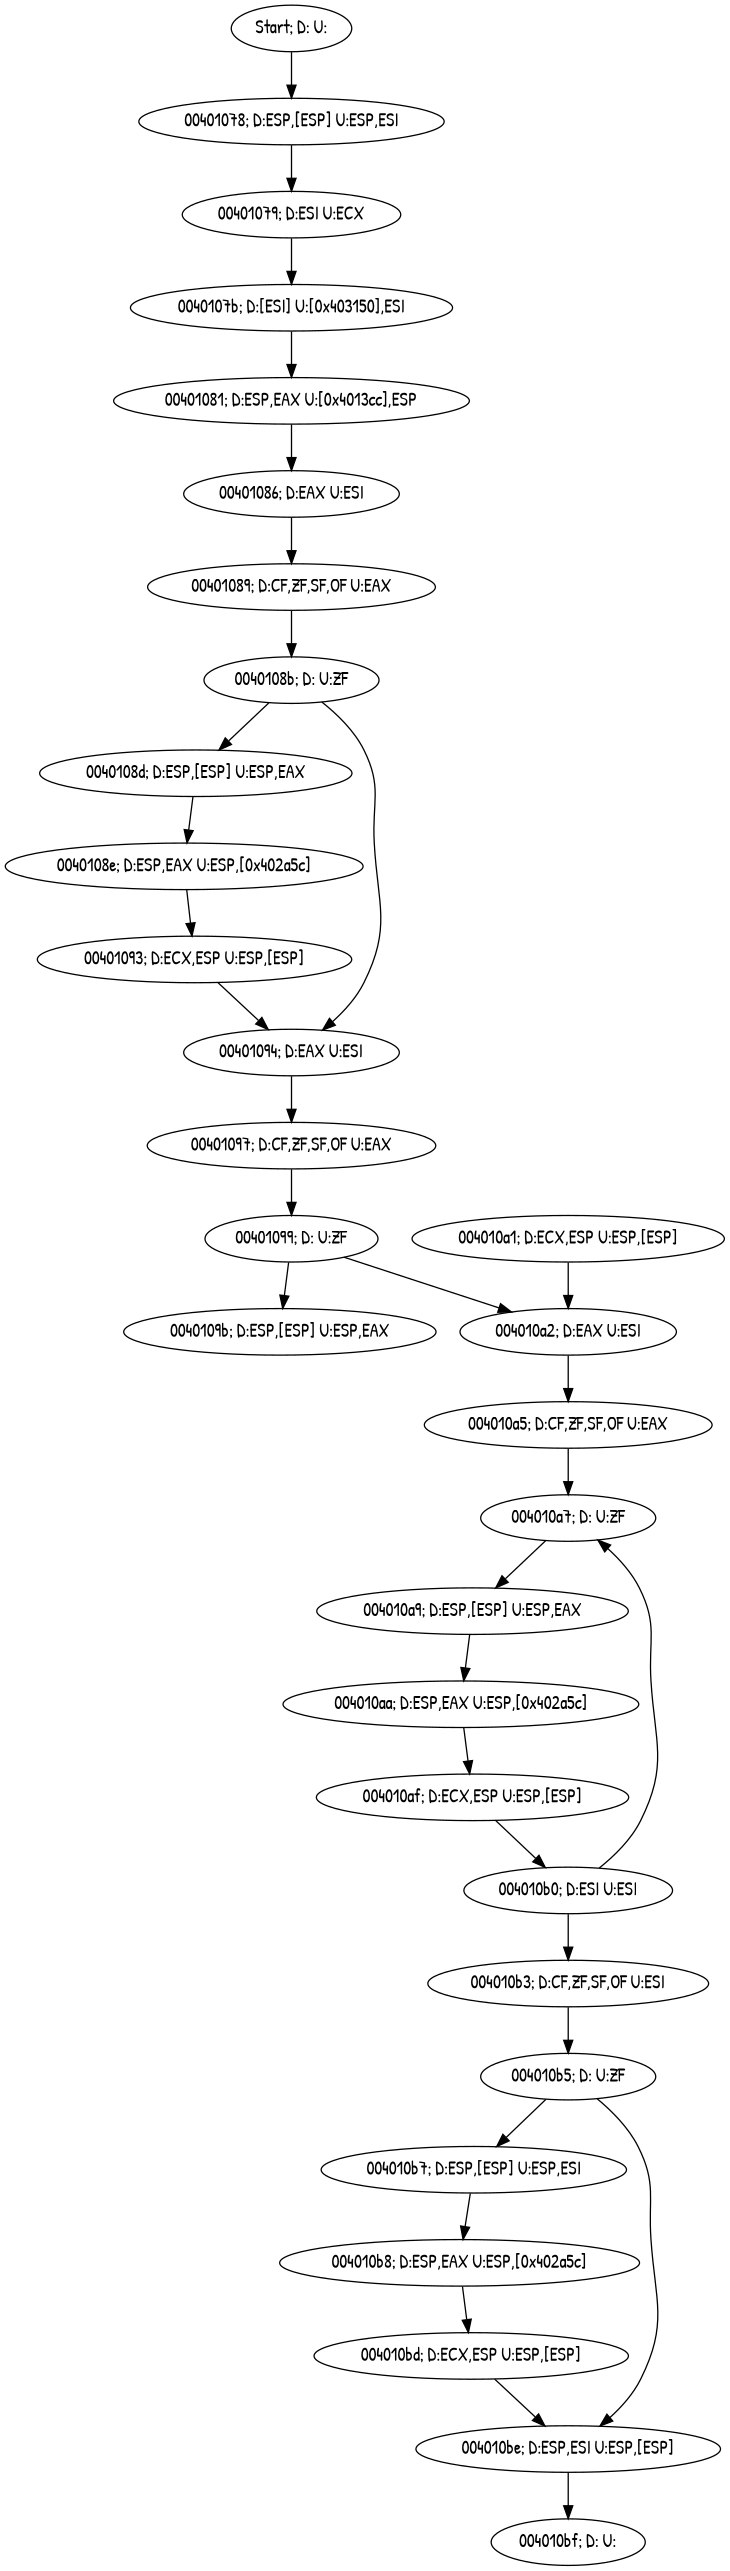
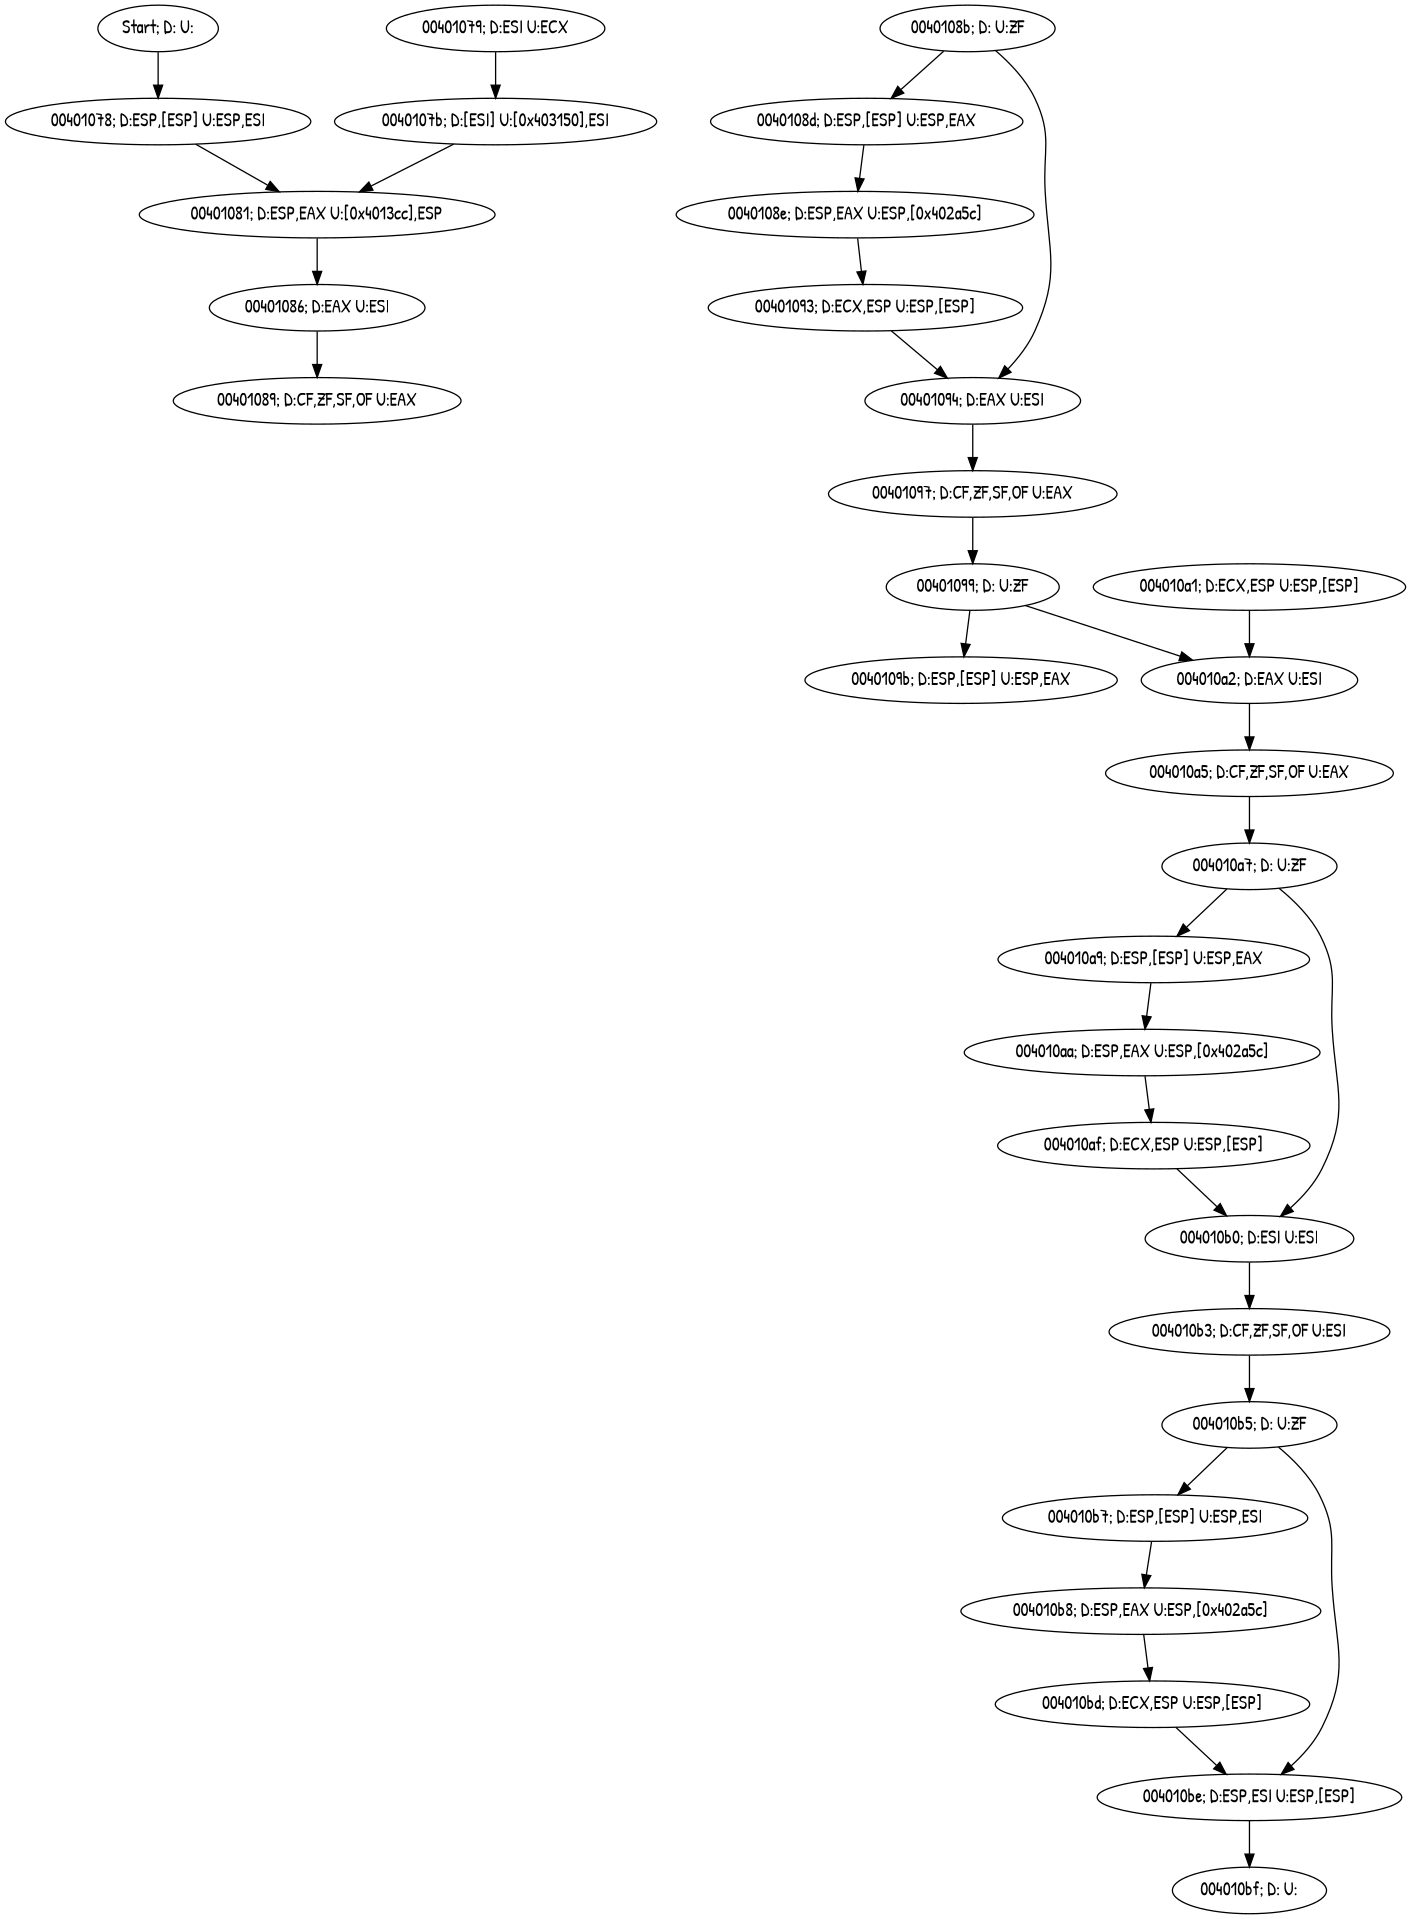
edge "00401078; D:ESP,[ESP] U:ESP,ESI" -> "00401079; D:ESI U:ECX": now "00401078; D:ESP,[ESP] U:ESP,ESI" -> "00401081; D:ESP,EAX U:[0x4013cc],ESP"
edge "00401089; D:CF,ZF,SF,OF U:EAX" -> "0040108b; D: U:ZF": removed
edge "004010b0; D:ESI U:ESI" -> "004010a7; D: U:ZF": reversed
